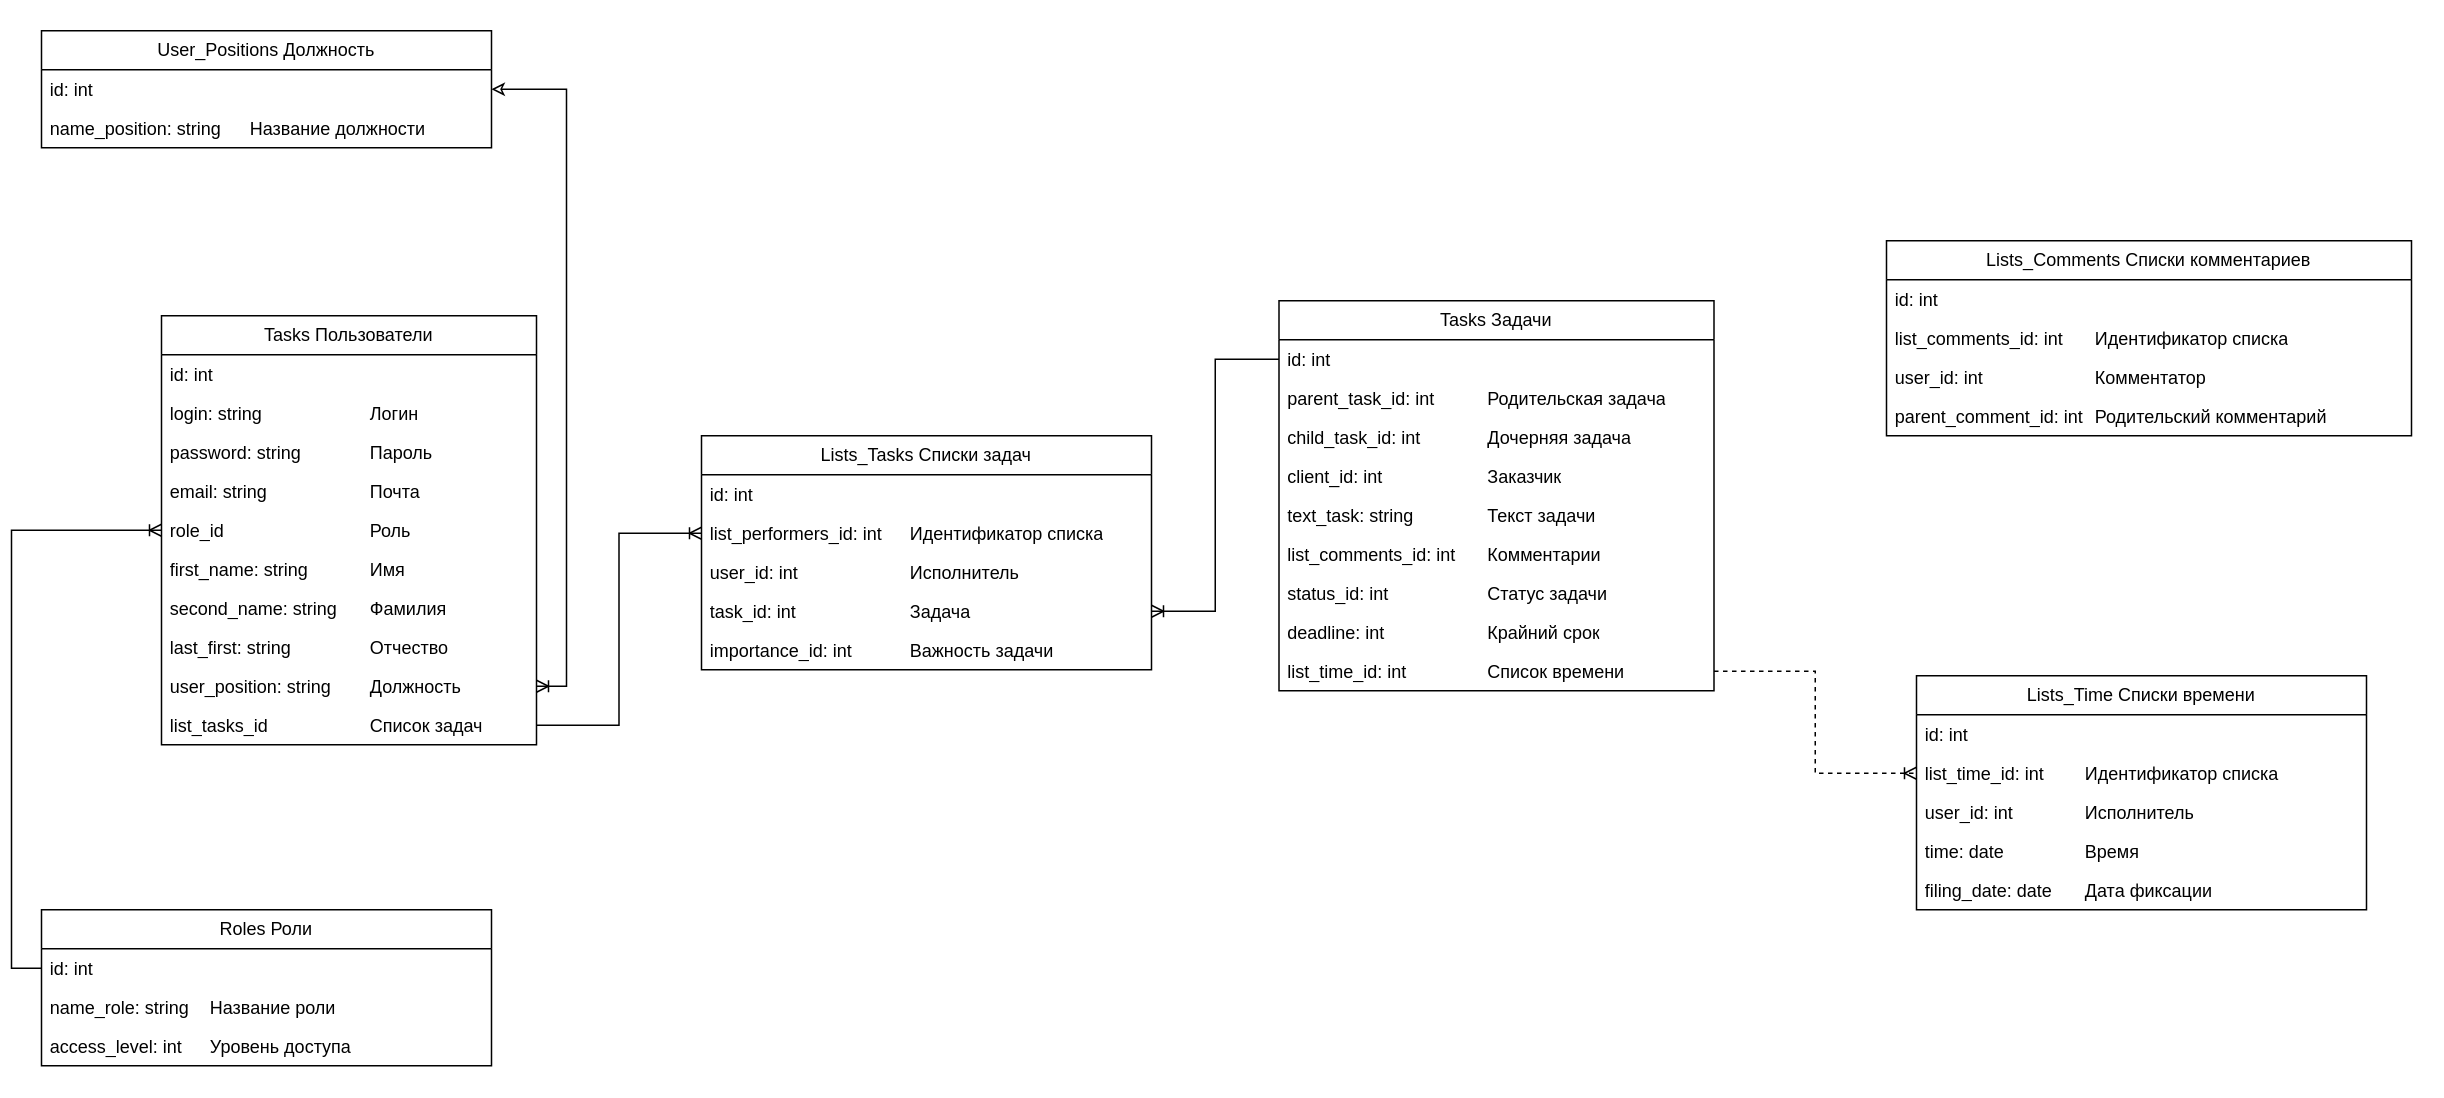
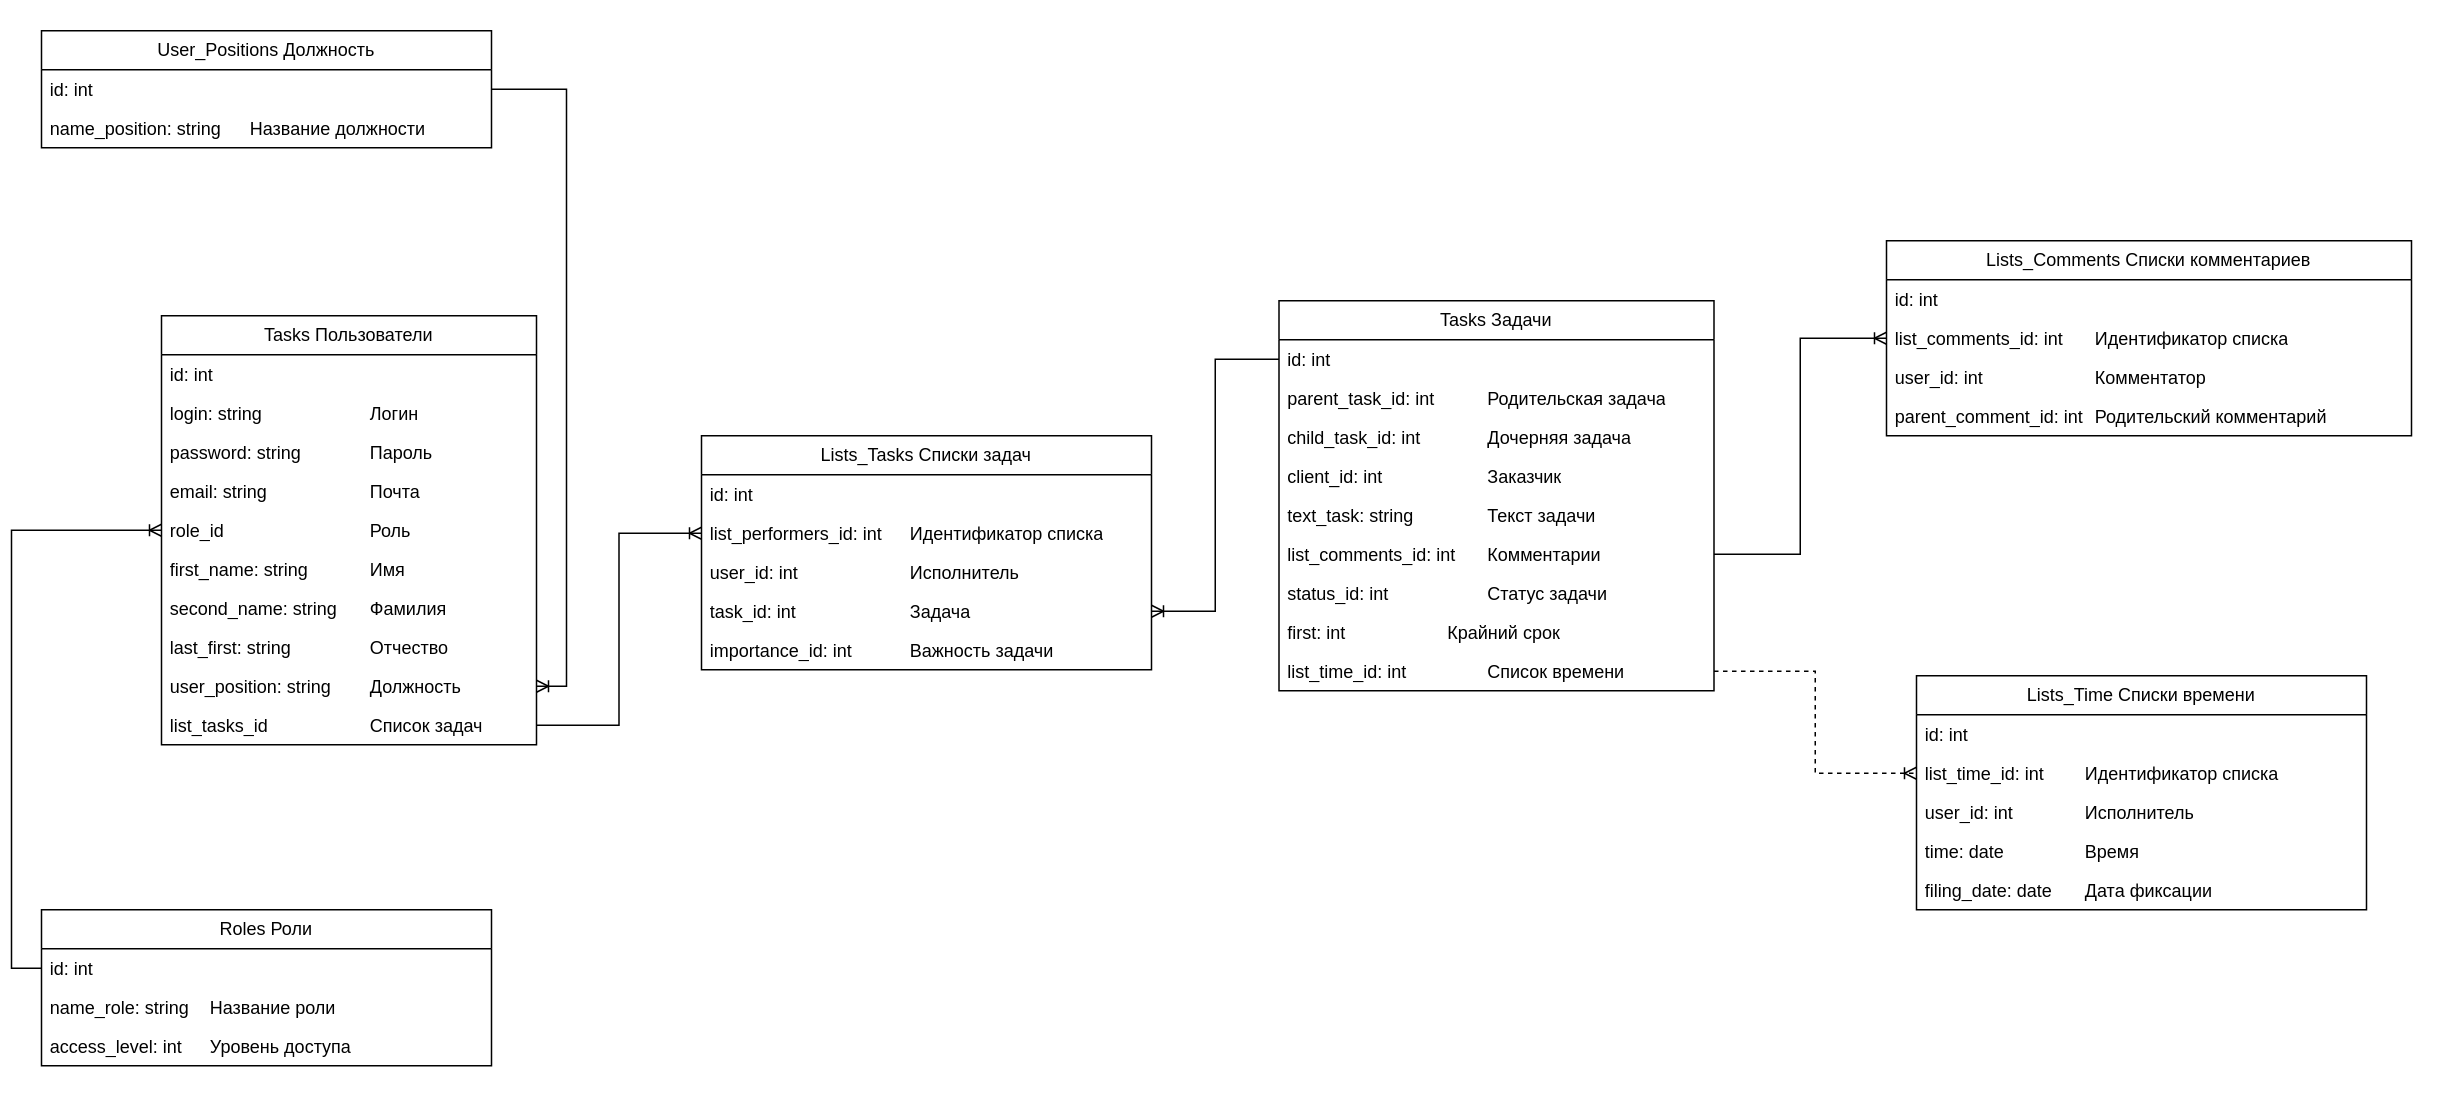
edge "User_Positions Должность" -- "user_position: string Должность": arrowhead classic -> none
edge "list_comments_id: int Комментарии" -> "list_comments_id: int Идентификатор списка": added
node "deadline: int Крайний срок": label "deadline: int Крайний срок" -> "first: int Крайний срок"
